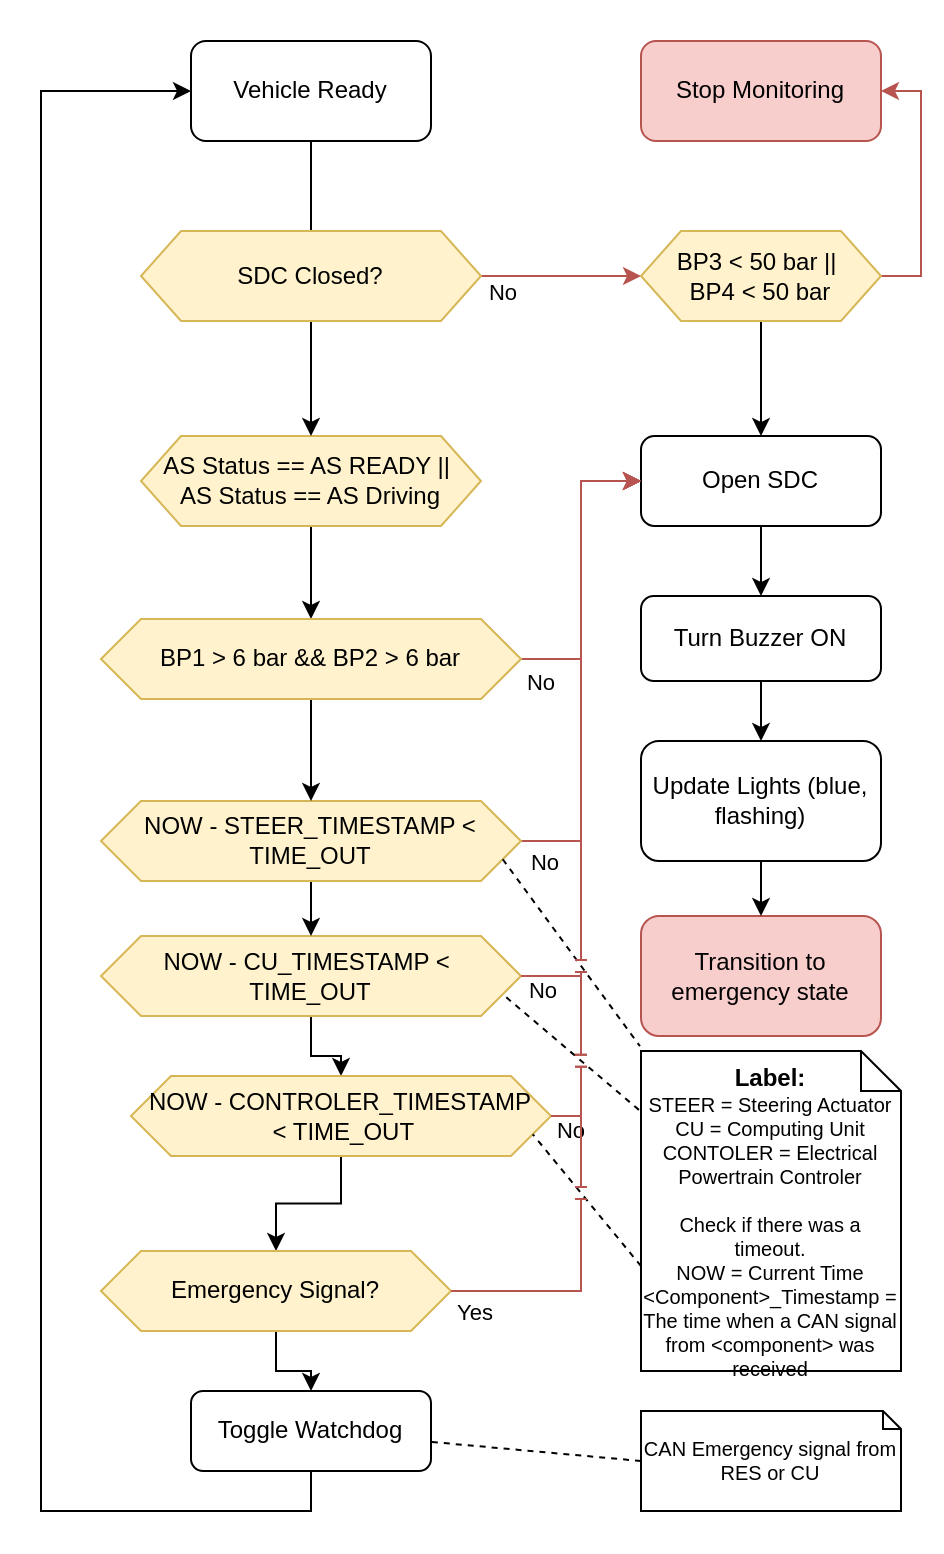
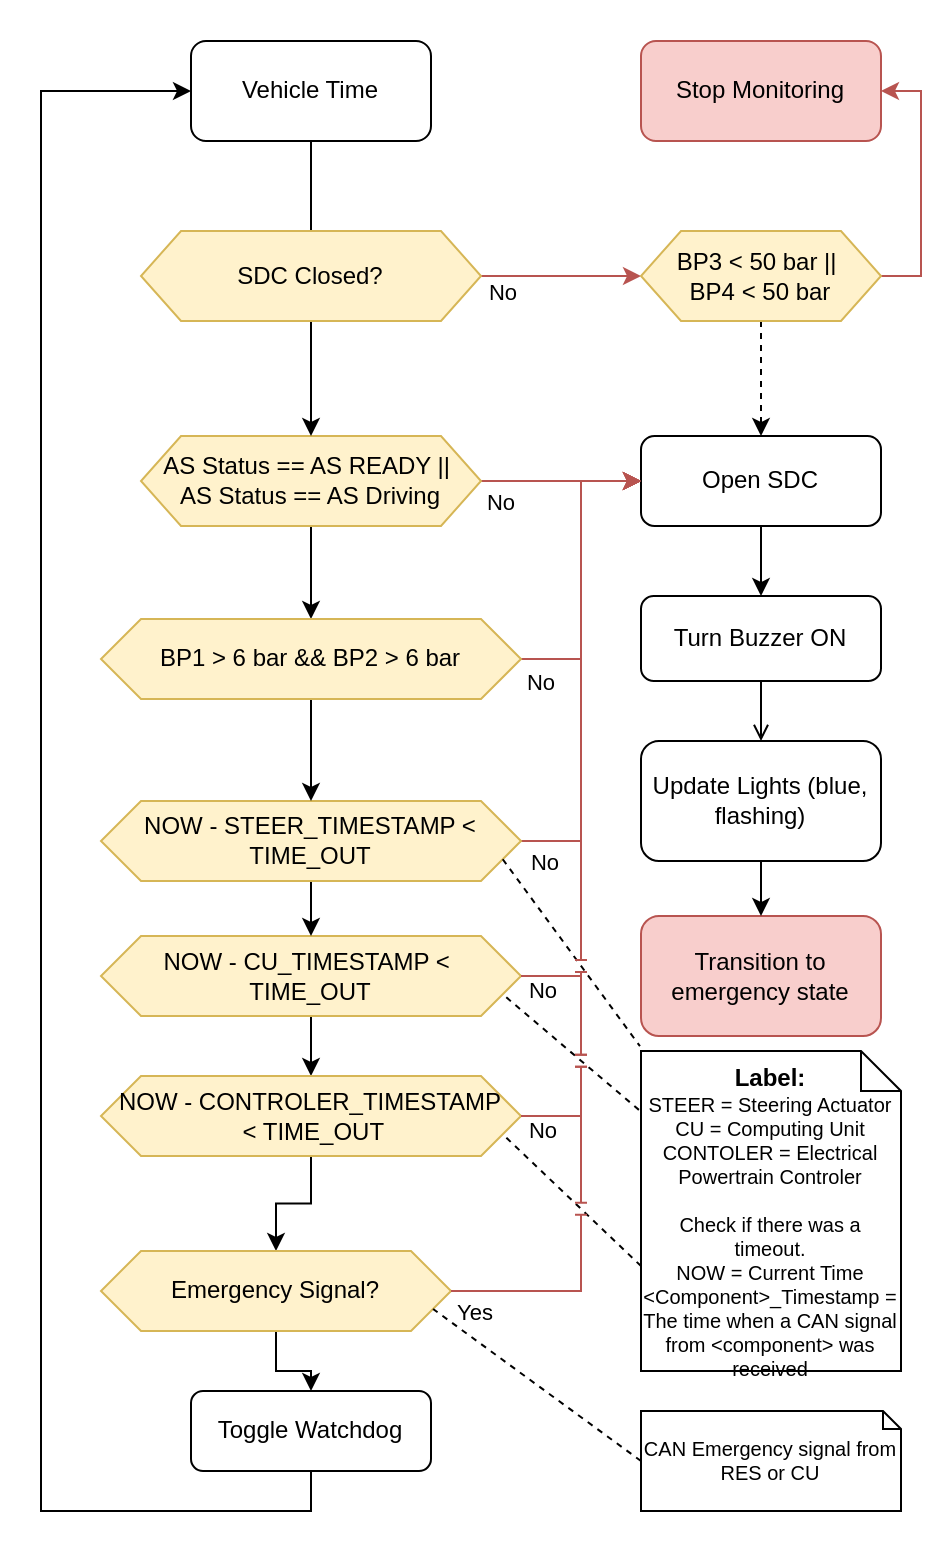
node "Vehicle Ready": label "Vehicle Ready" -> "Vehicle Time"
edge "BP3 < 50 bar || BP4 < 50 bar" -> "Open SDC": style solid -> dashed
edge "AS Status == AS READY || AS Status == AS Driving" -> "Open SDC": added, label "No"
edge "Turn Buzzer ON" -> "Update Lights (blue, flashing)": arrowhead classic -> open
node "NOW - CONTROLER_TIMESTAMP < TIME_OUT": moved (341, 1116) -> (311, 1116)
edge "Toggle Watchdog" -- "CAN Emergency signal from RES or CU": now "Emergency Signal?" -- "CAN Emergency signal from RES or CU"
